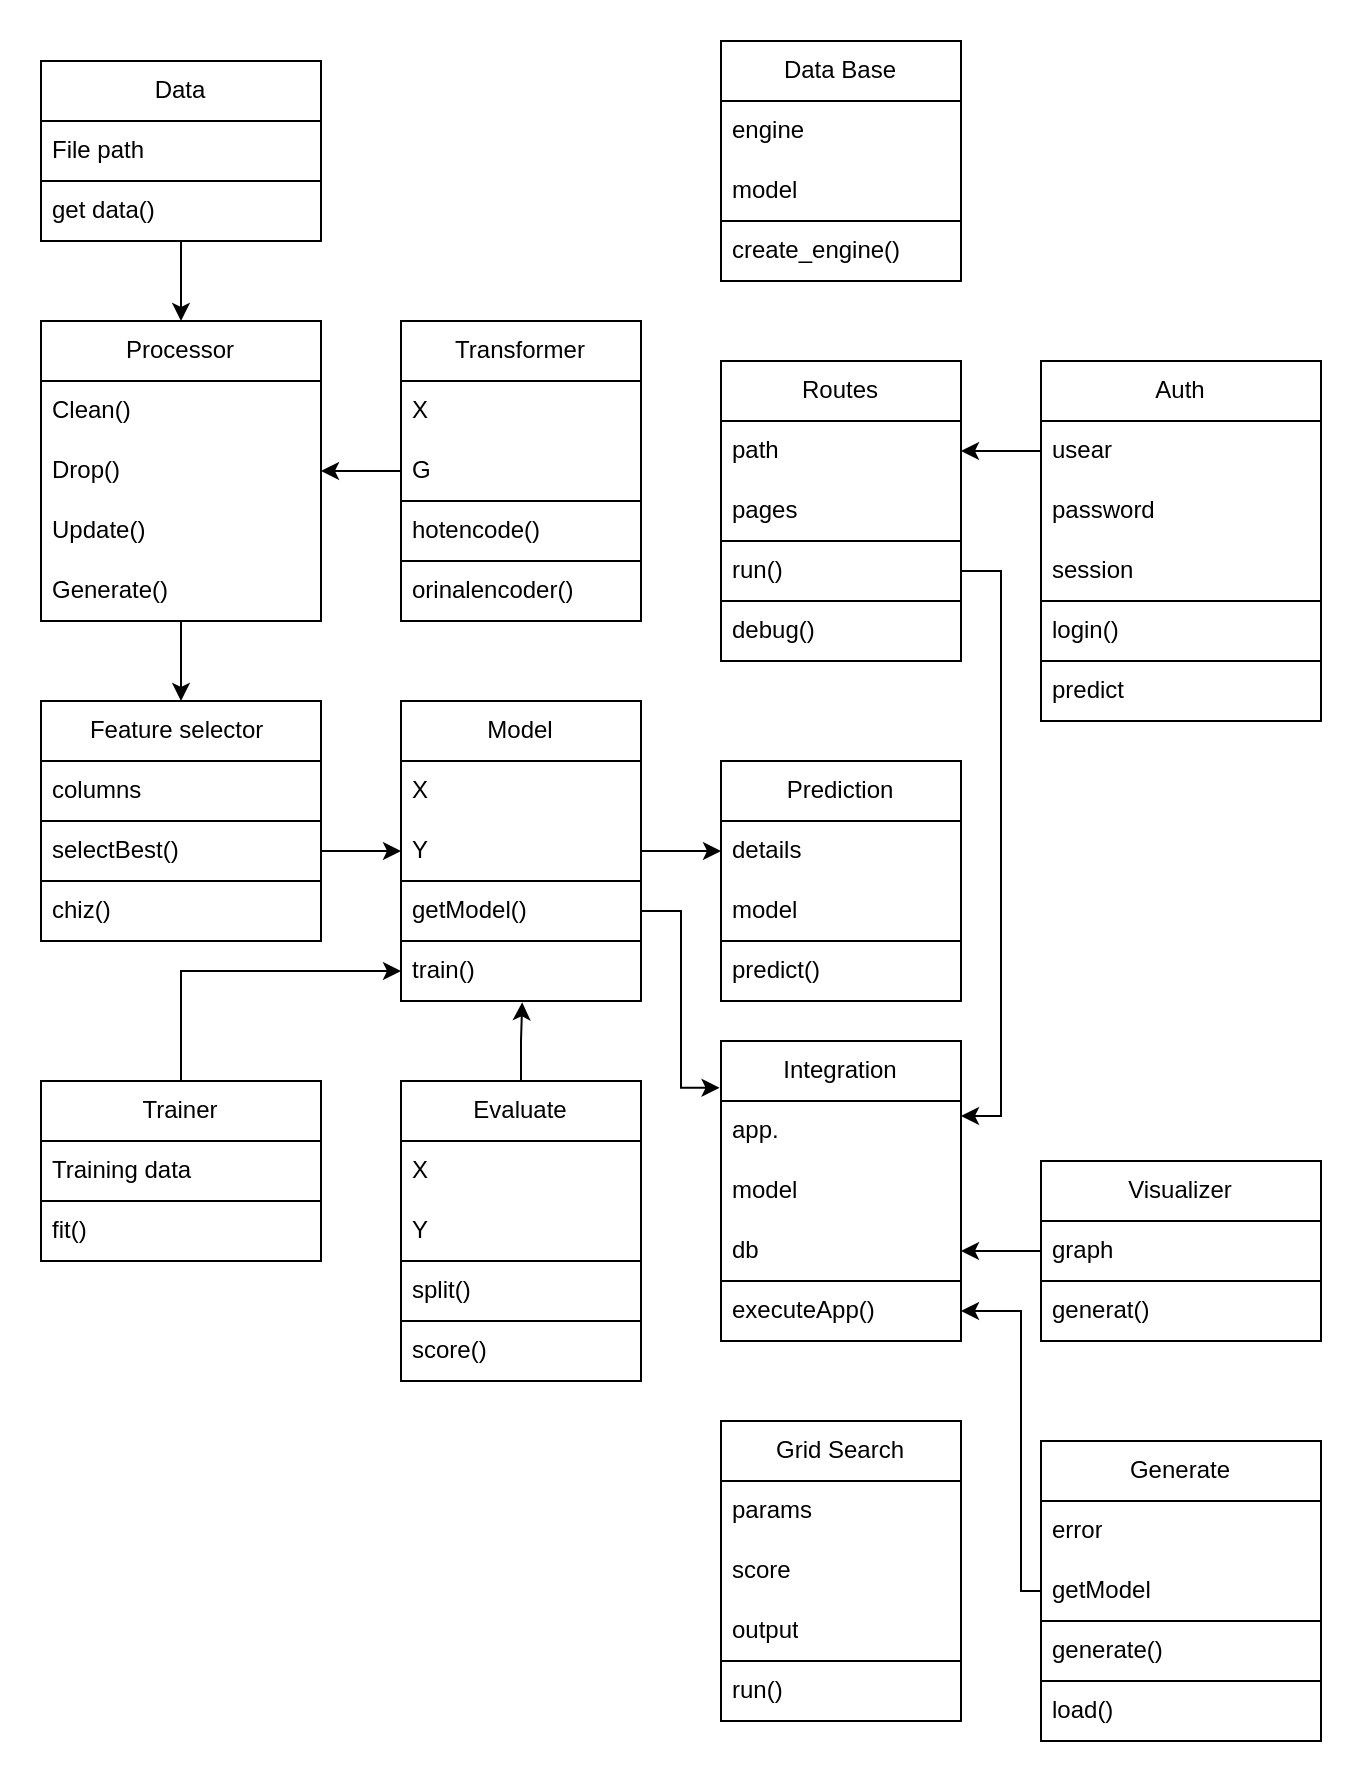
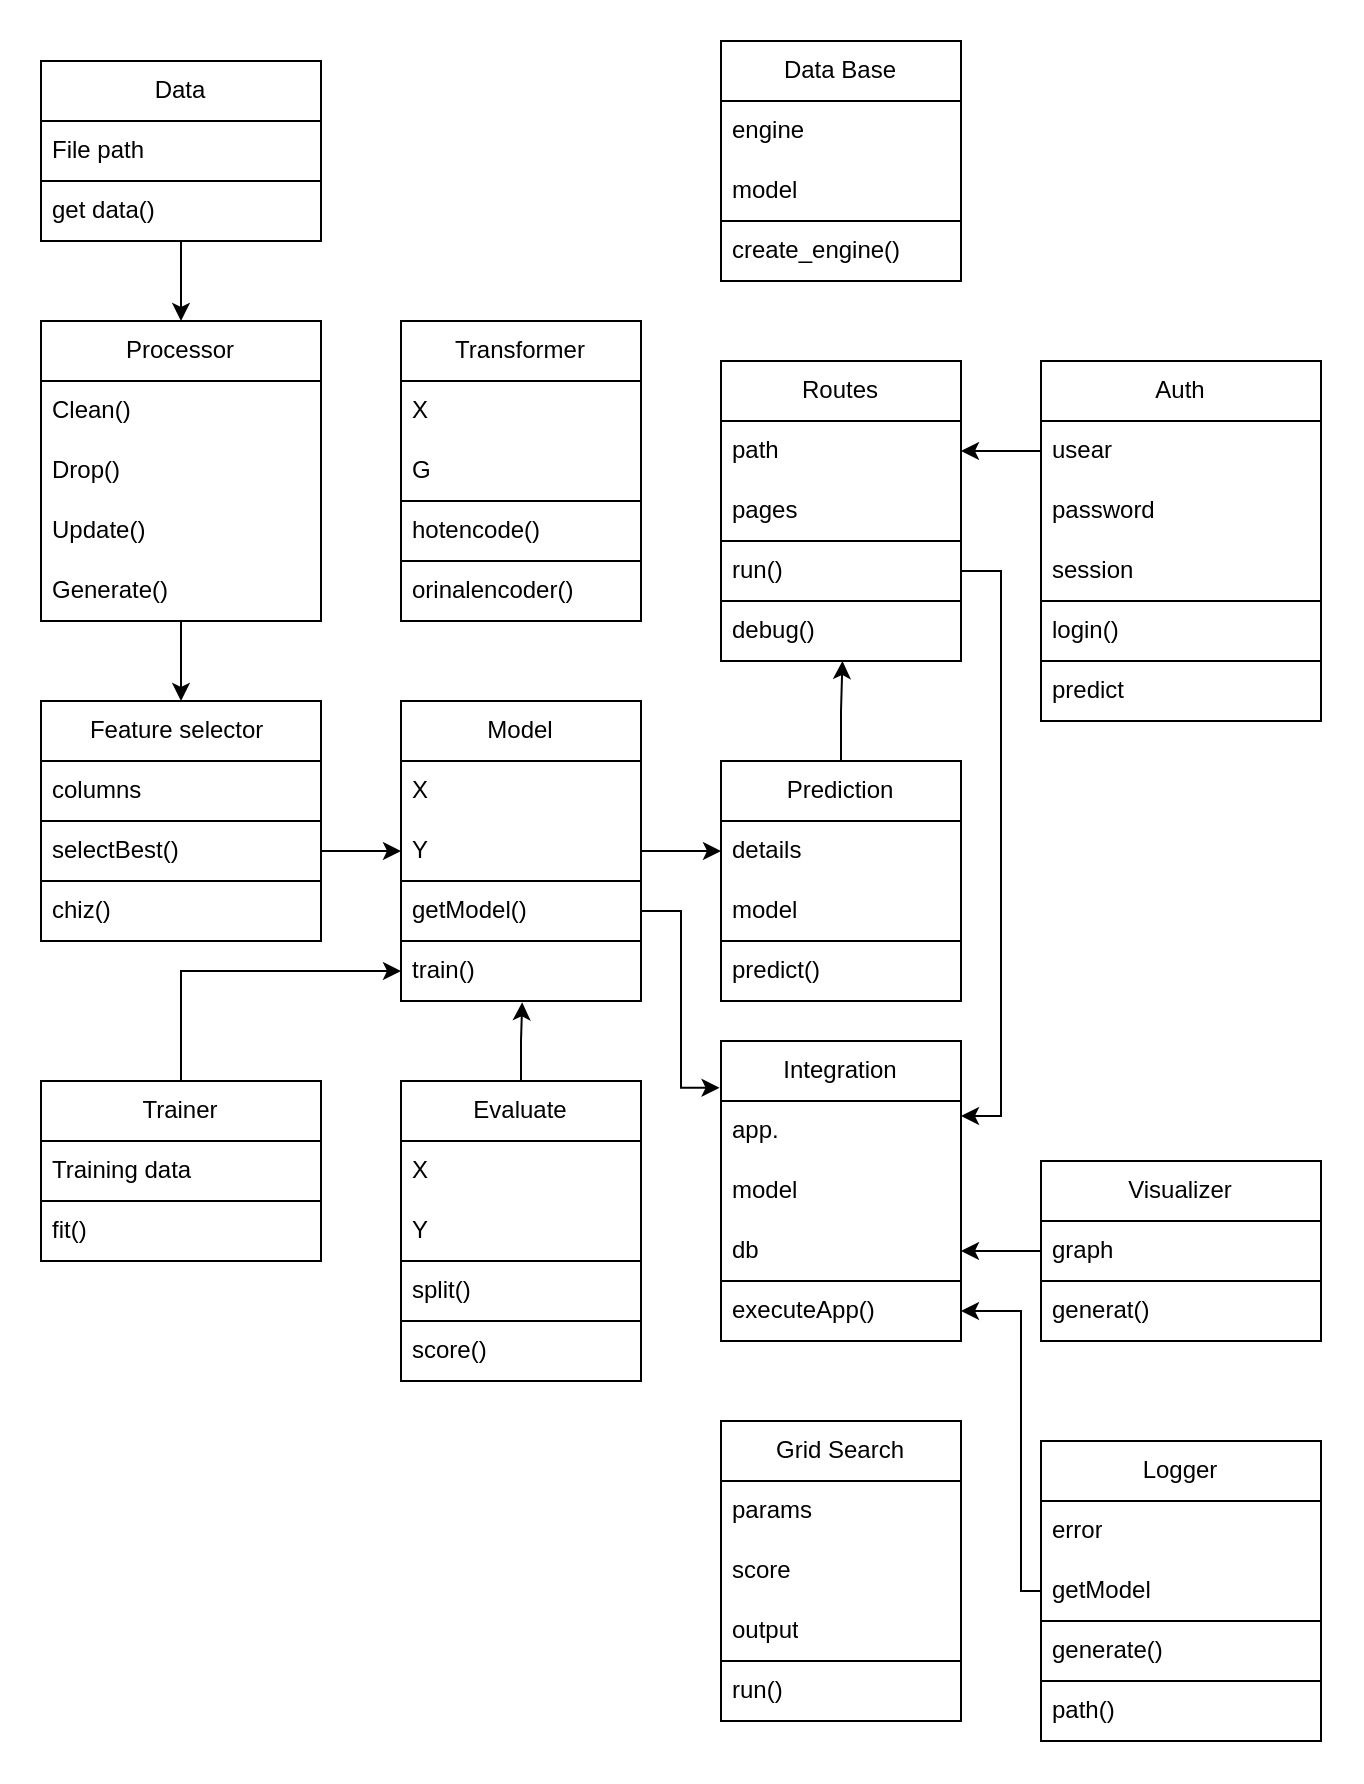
edge "Transformer" -> "Drop()": removed
edge "Prediction" -> "debug()": added
node "Generate": label "Generate" -> "Logger"
node "load()": label "load()" -> "path()"
